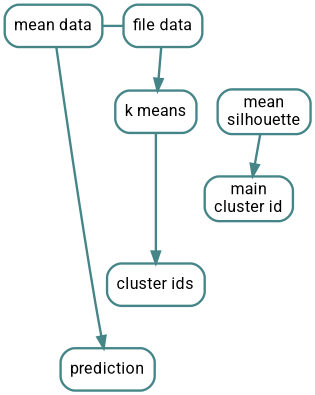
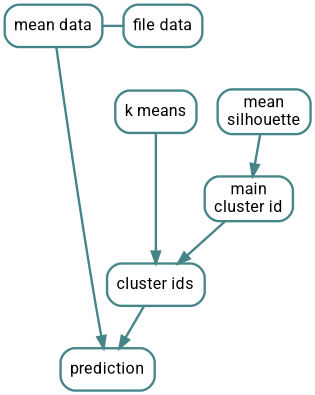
edge "file data" -> "k means": removed
edge "main cluster id" -> "cluster ids": added
edge "cluster ids" -> "prediction": added
